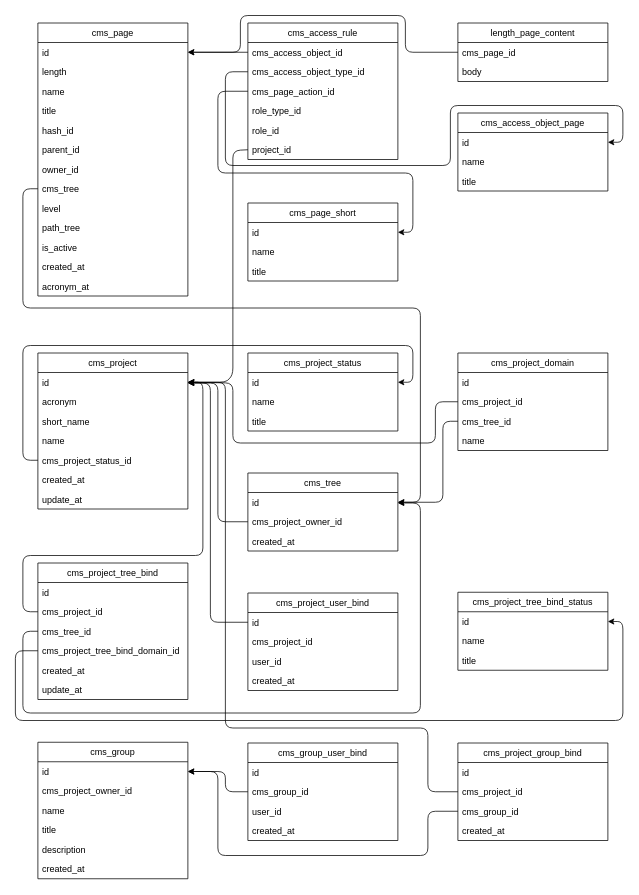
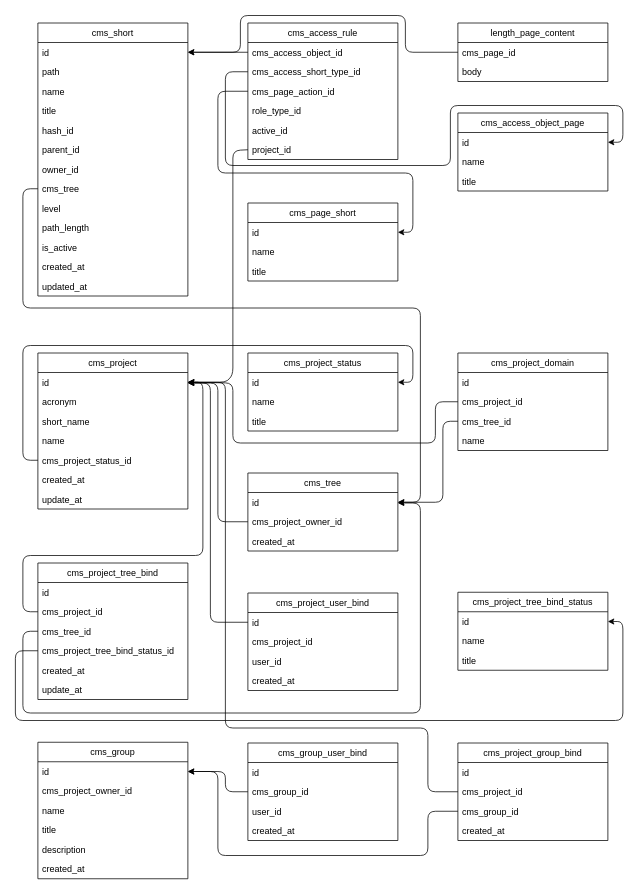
node "cms_page": label "cms_page" -> "cms_short"
node "length": label "length" -> "path"
node "cms_access_object_type_id": label "cms_access_object_type_id" -> "cms_access_short_type_id"
node "role_id": label "role_id" -> "active_id"
node "path_tree": label "path_tree" -> "path_length"
node "acronym_at": label "acronym_at" -> "updated_at"
node "cms_project_tree_bind_domain_id": label "cms_project_tree_bind_domain_id" -> "cms_project_tree_bind_status_id"
